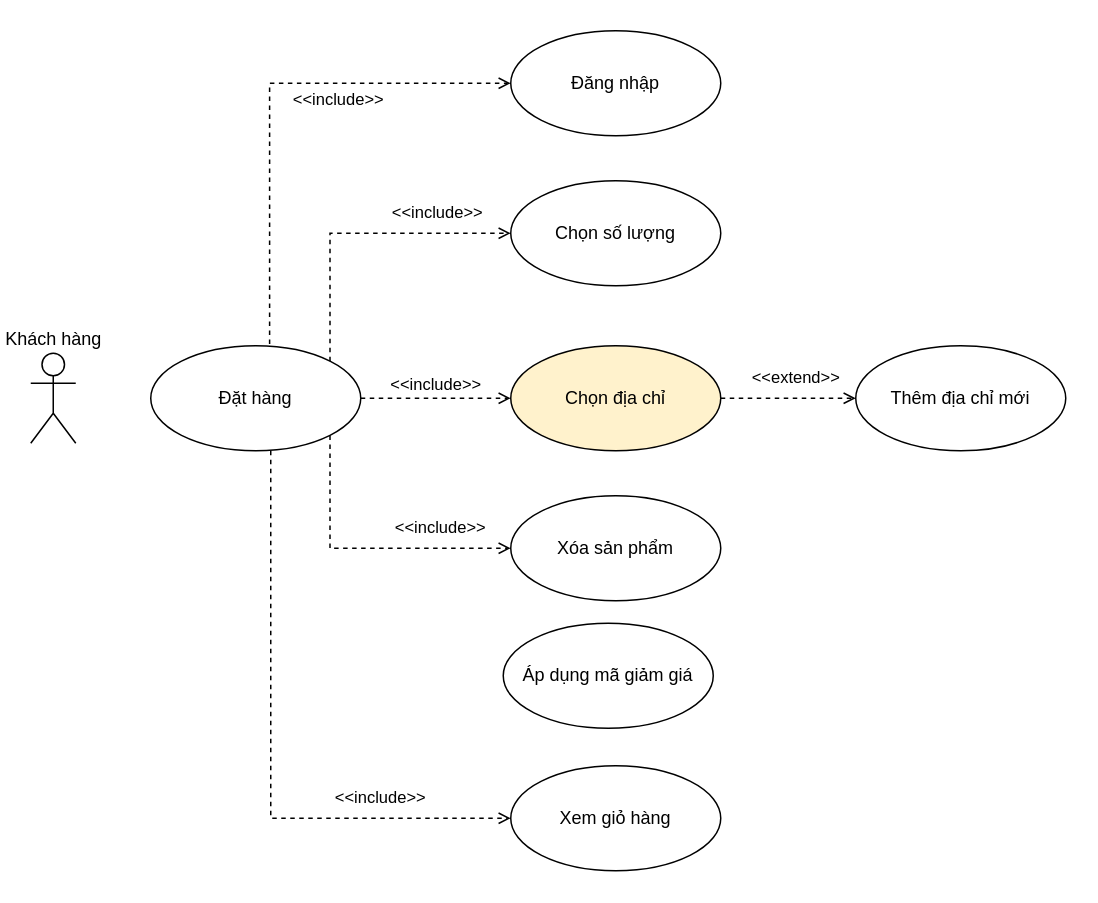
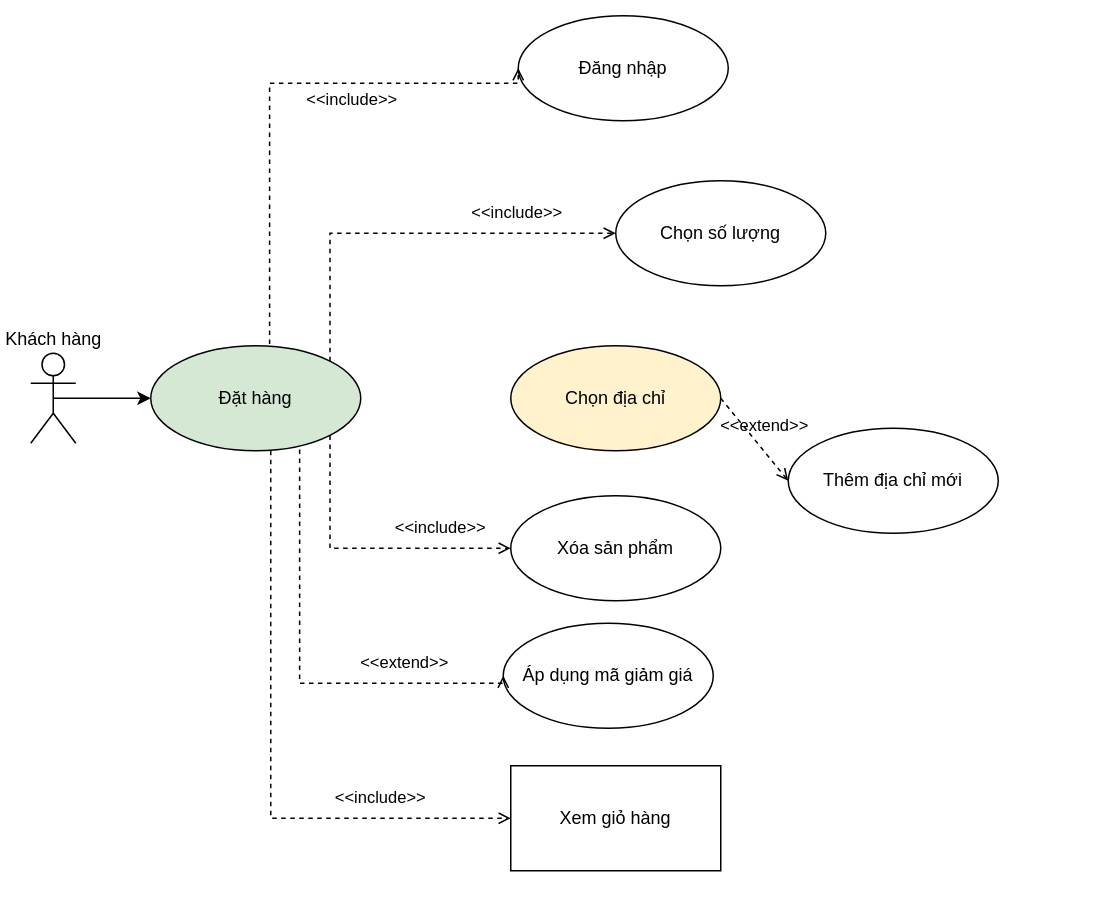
node "Đăng nhập": moved (616, 83) -> (623, 68)
node "Chọn số lượng": moved (616, 233) -> (721, 233)
edge "Khách hàng" -> "Đặt hàng": added
node "Đặt hàng": fillcolor #ffffff -> #d5e8d4
edge "Đặt hàng" -> "Chọn địa chỉ": removed, label "<<include>>"
node "Thêm địa chỉ mới": moved (961, 398) -> (893, 481)
edge "Đặt hàng" -> "Áp dụng mã giảm giá": added, label "<<extend>>"
node "Xem giỏ hàng": shape ellipse -> rectangle
